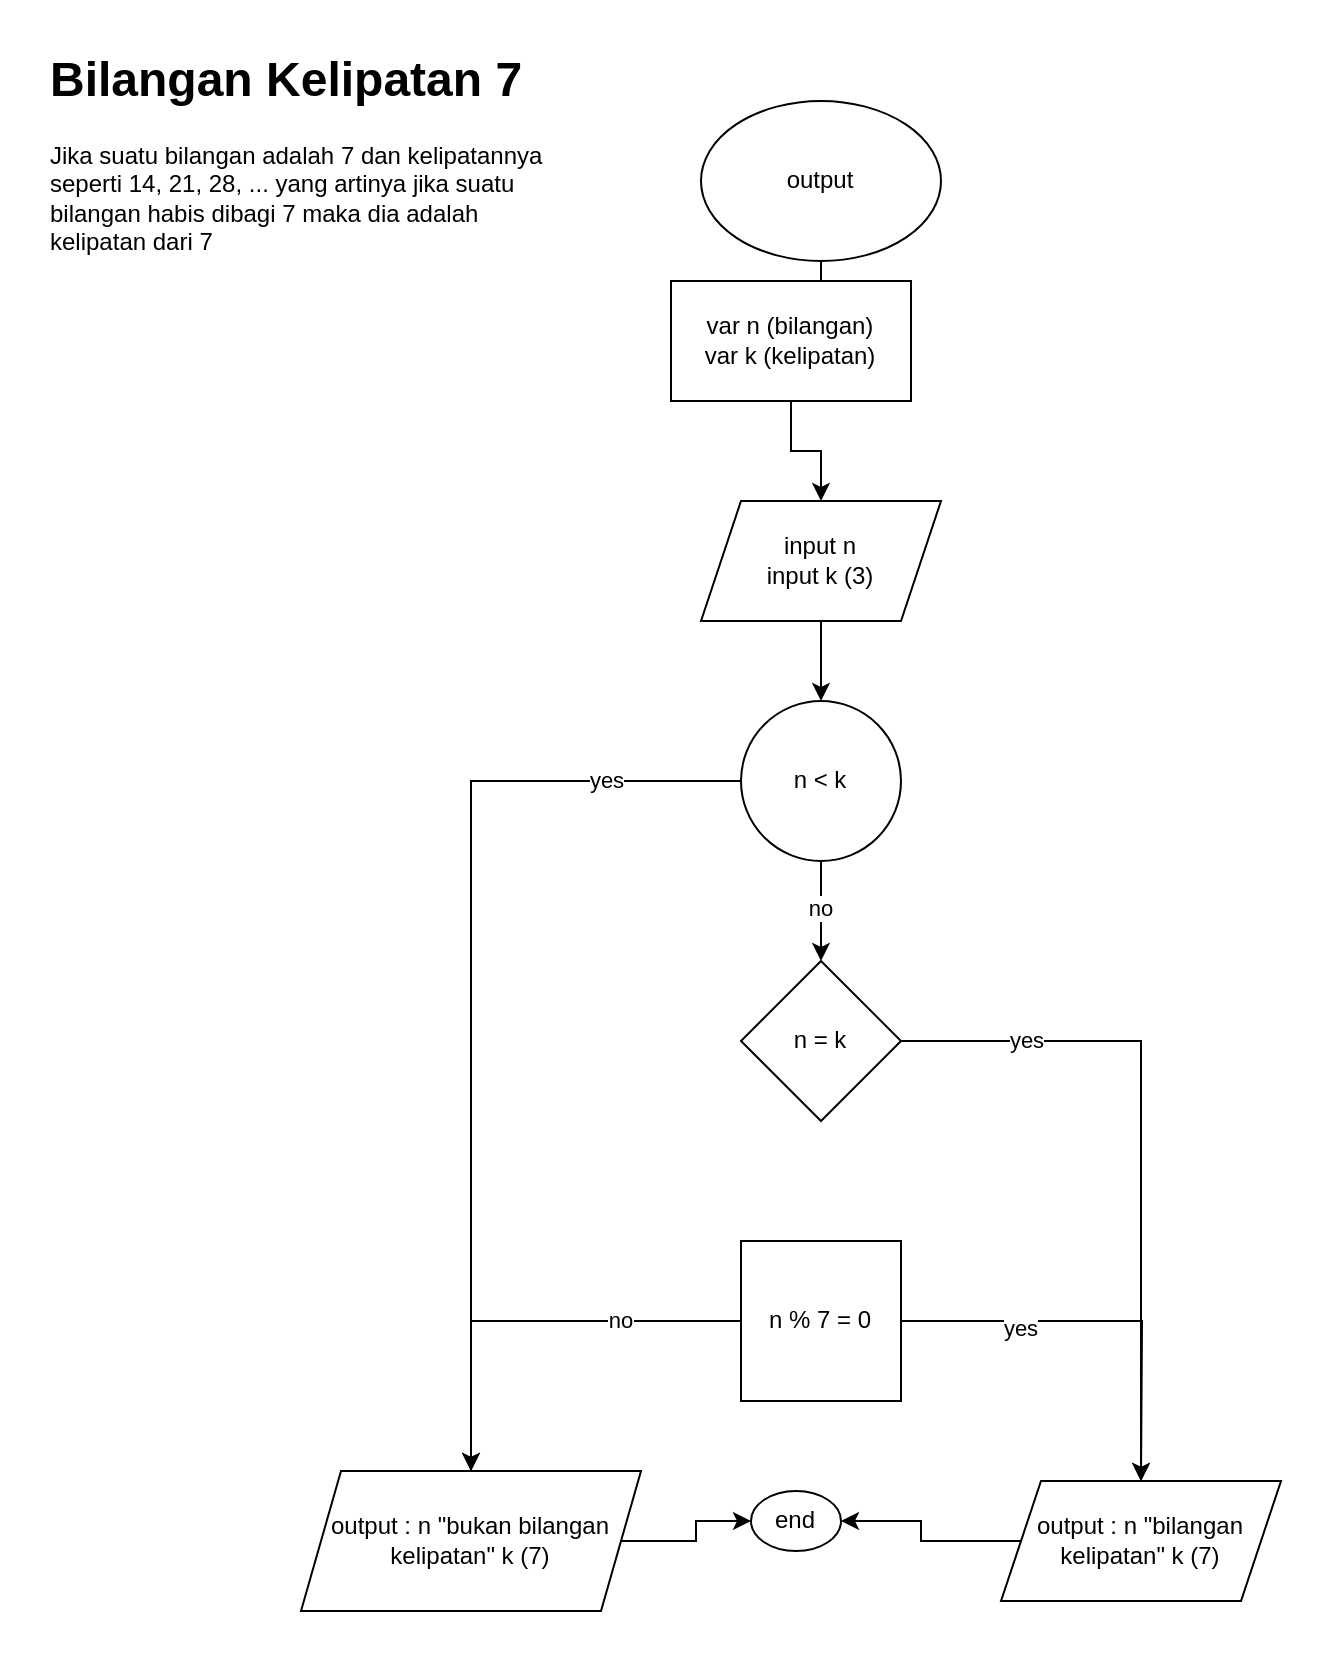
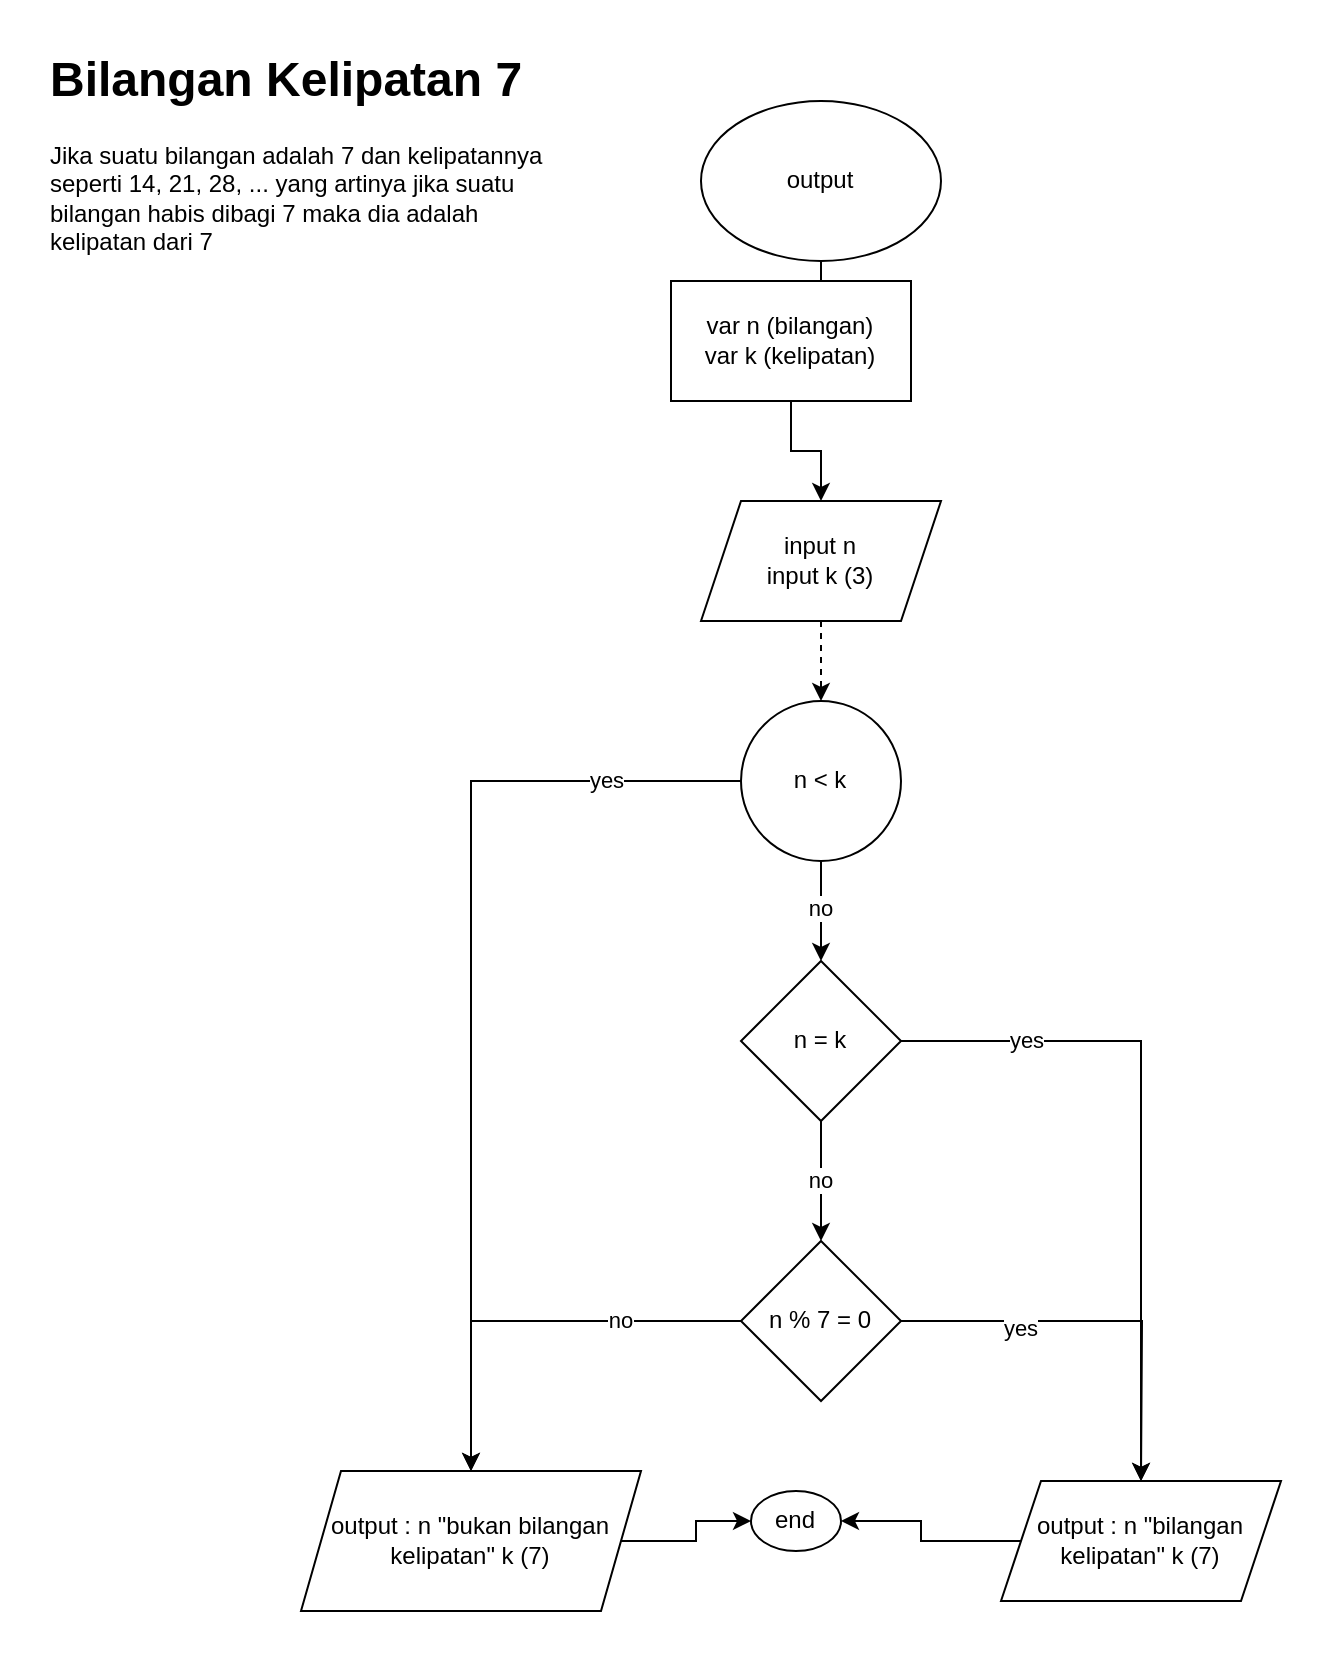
edge "input n input k (3)" -> "n < k": style solid -> dashed
edge "n = k" -> "n % 7 = 0": added, label "no"
node "n % 7 = 0": shape rectangle -> diamond
